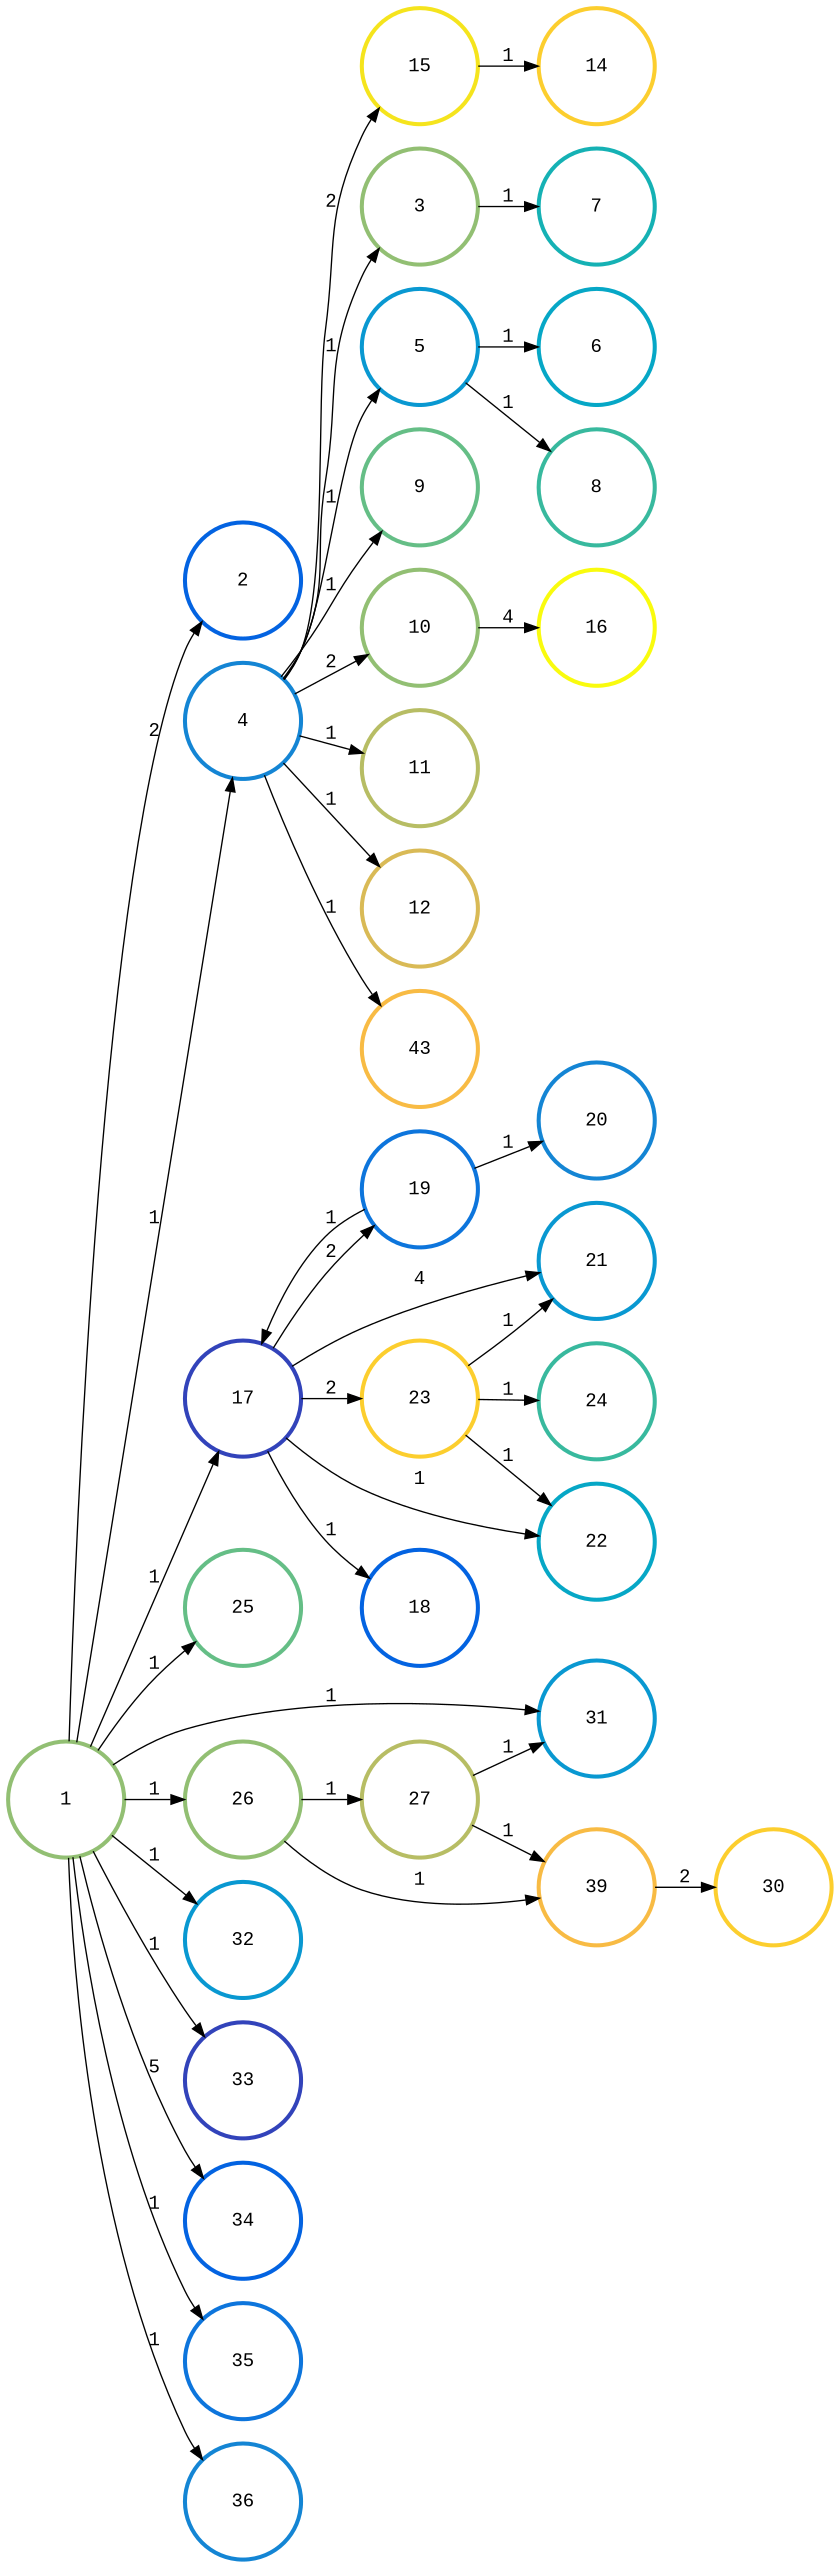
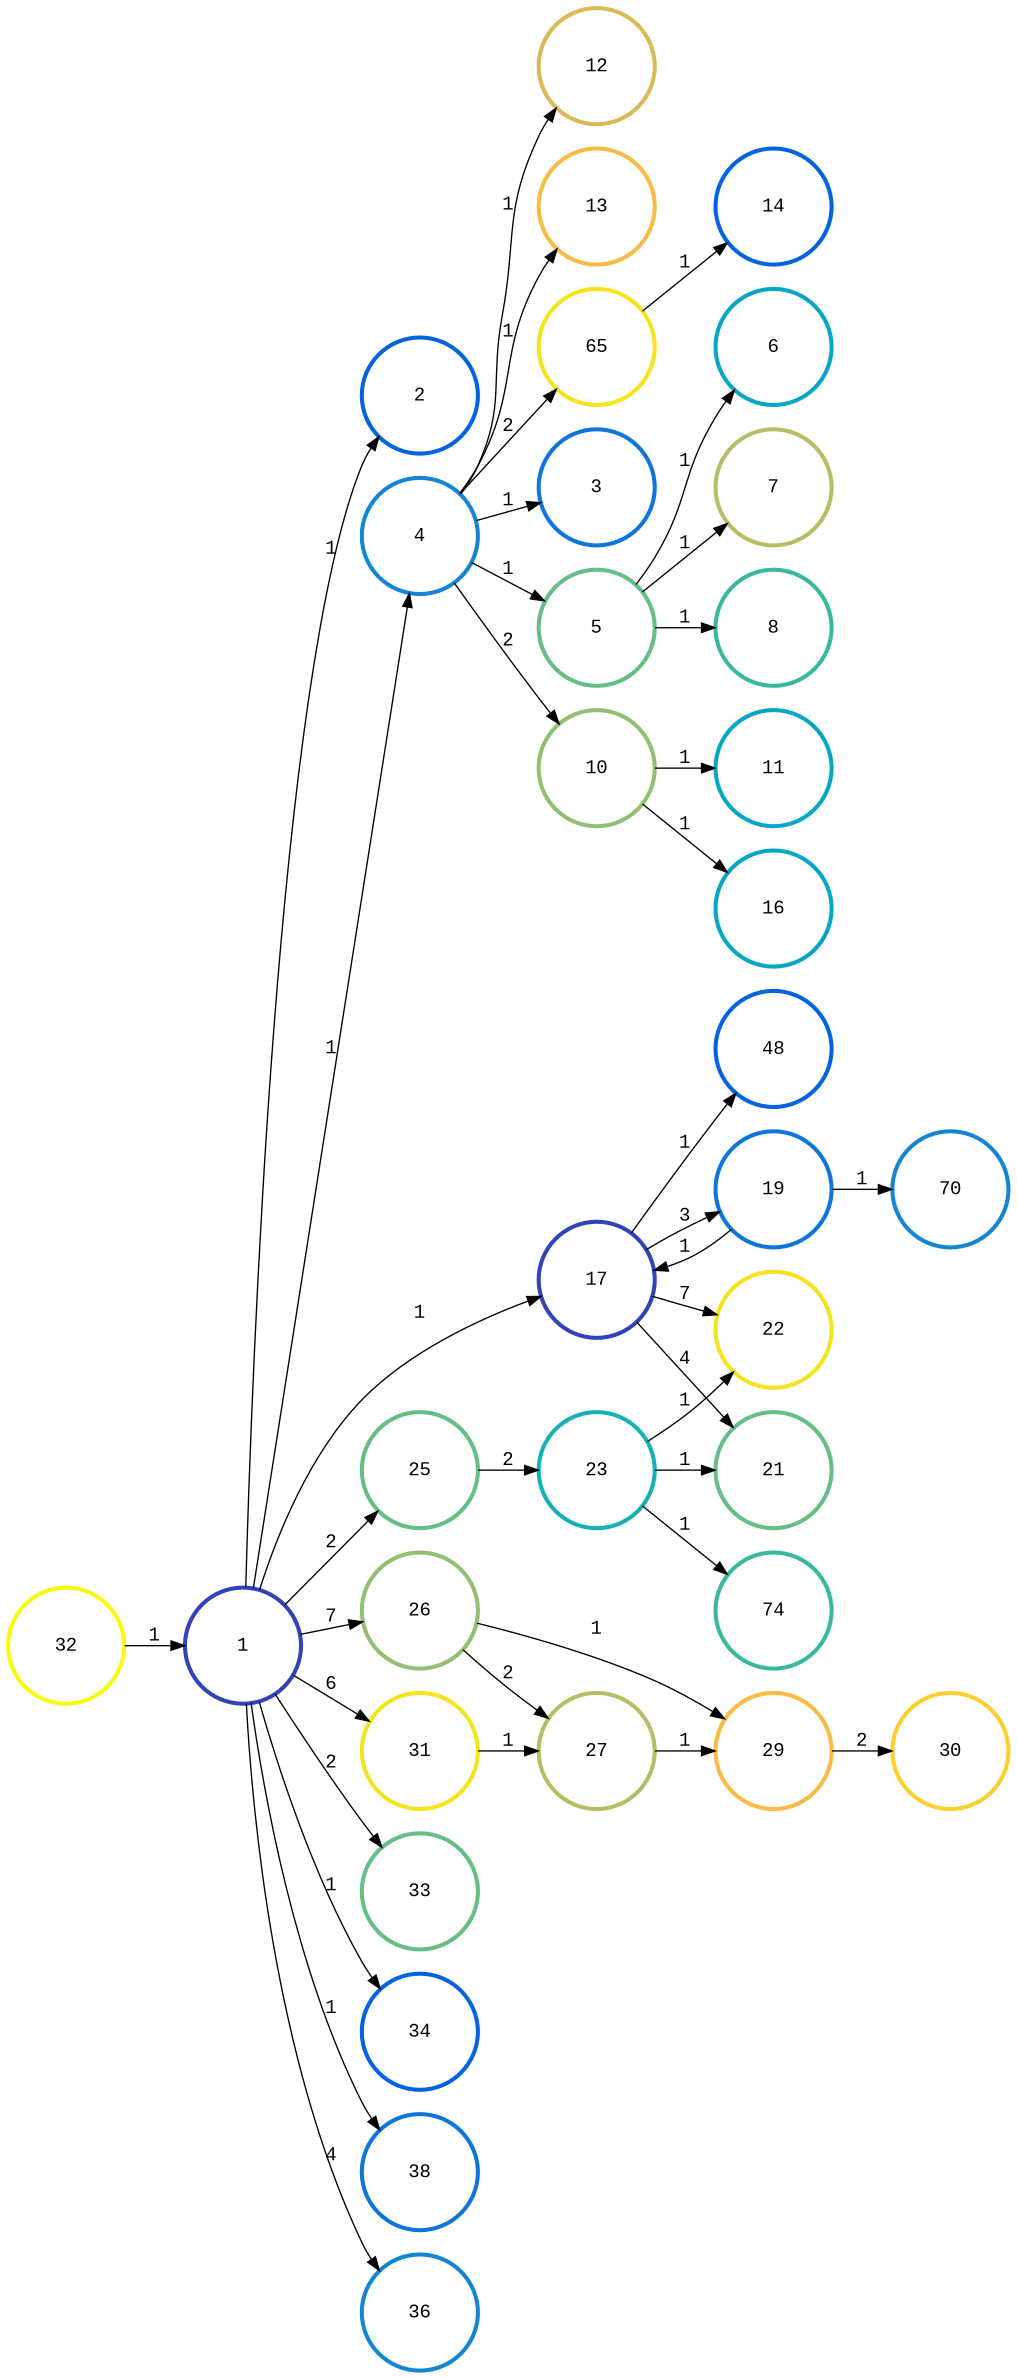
node "15": label "15" -> "65"
node "14": color #fcce2e -> #0363e1
node "3": color #92bf73 -> #0d75dc
edge "3" -> "7": now "5" -> "7"
node "7": color #15b1b4 -> #b7bd64
node "5": color #0998d1 -> #65be86
node "9": removed
edge "10" -> "16": label "4" -> "1"
node "16": color #f9fb0e -> #06a7c6
edge "1" -> "2": label "2" -> "1"
edge "4" -> "11": now "10" -> "11"
node "11": color #b7bd64 -> #06a7c6
node "43": label "43" -> "13"
node "20": label "20" -> "70"
edge "17" -> "19": label "2" -> "3"
node "21": color #0998d1 -> #65be86
edge "17" -> "23": now "25" -> "23"
node "23": color #fcce2e -> #15b1b4
node "24": label "24" -> "74"
edge "17" -> "22": label "1" -> "7"
node "22": color #06a7c6 -> #f5e41d
node "18": label "18" -> "48"
edge "1" -> "25": label "1" -> "2"
edge "1" -> "31": label "1" -> "6"
node "31": color #0998d1 -> #f5e41d
edge "27" -> "31": reversed
edge "1" -> "26": label "1" -> "7"
edge "26" -> "27": label "1" -> "2"
node "1": color #92bf73 -> #3243ba
edge "1" -> "32": reversed
node "39": label "39" -> "29"
node "32": color #0998d1 -> #f9fb0e
edge "1" -> "33": label "1" -> "2"
edge "1" -> "34": label "5" -> "1"
node "33": color #3243ba -> #65be86
edge "1" -> "36": label "1" -> "4"
node "35": label "35" -> "38"
